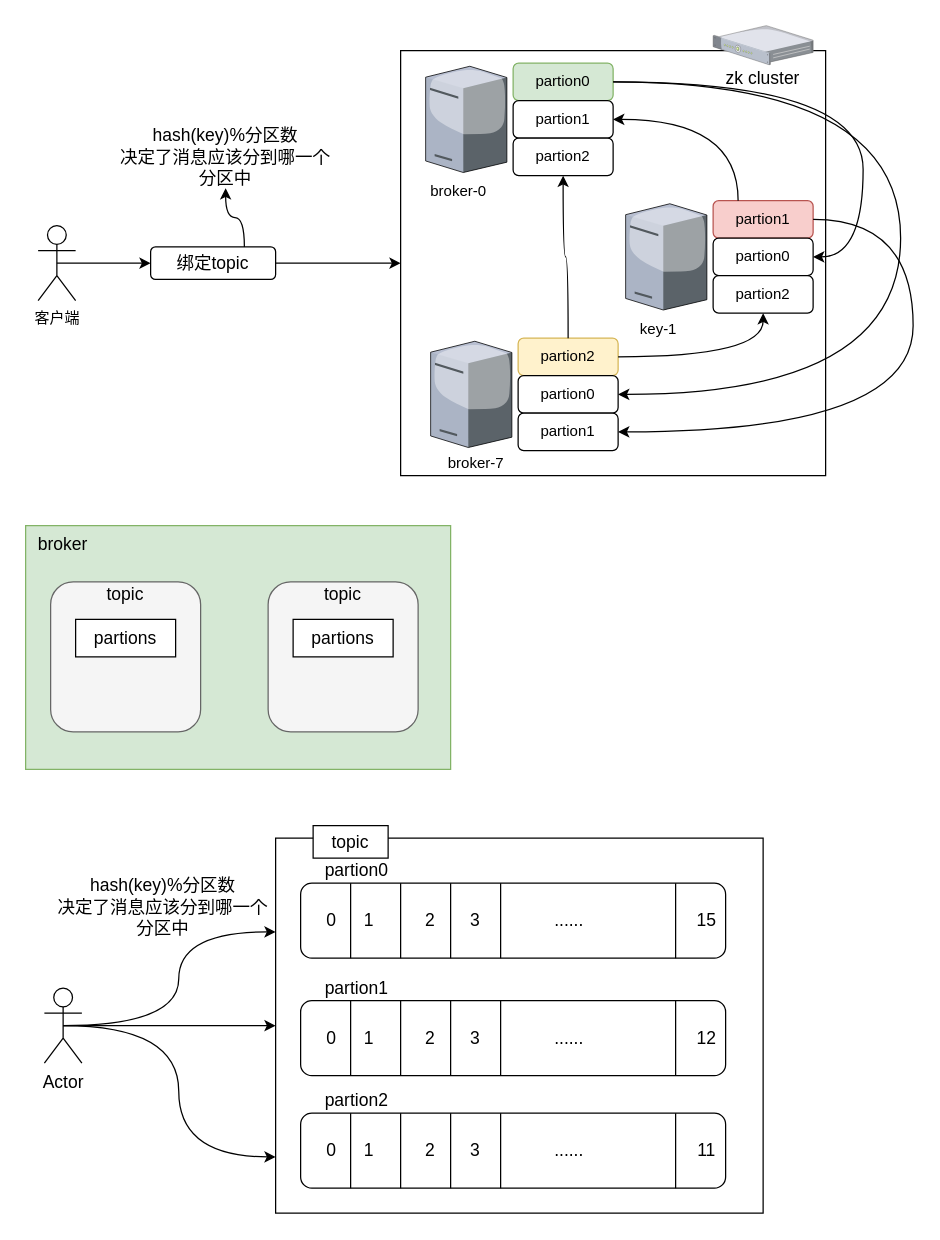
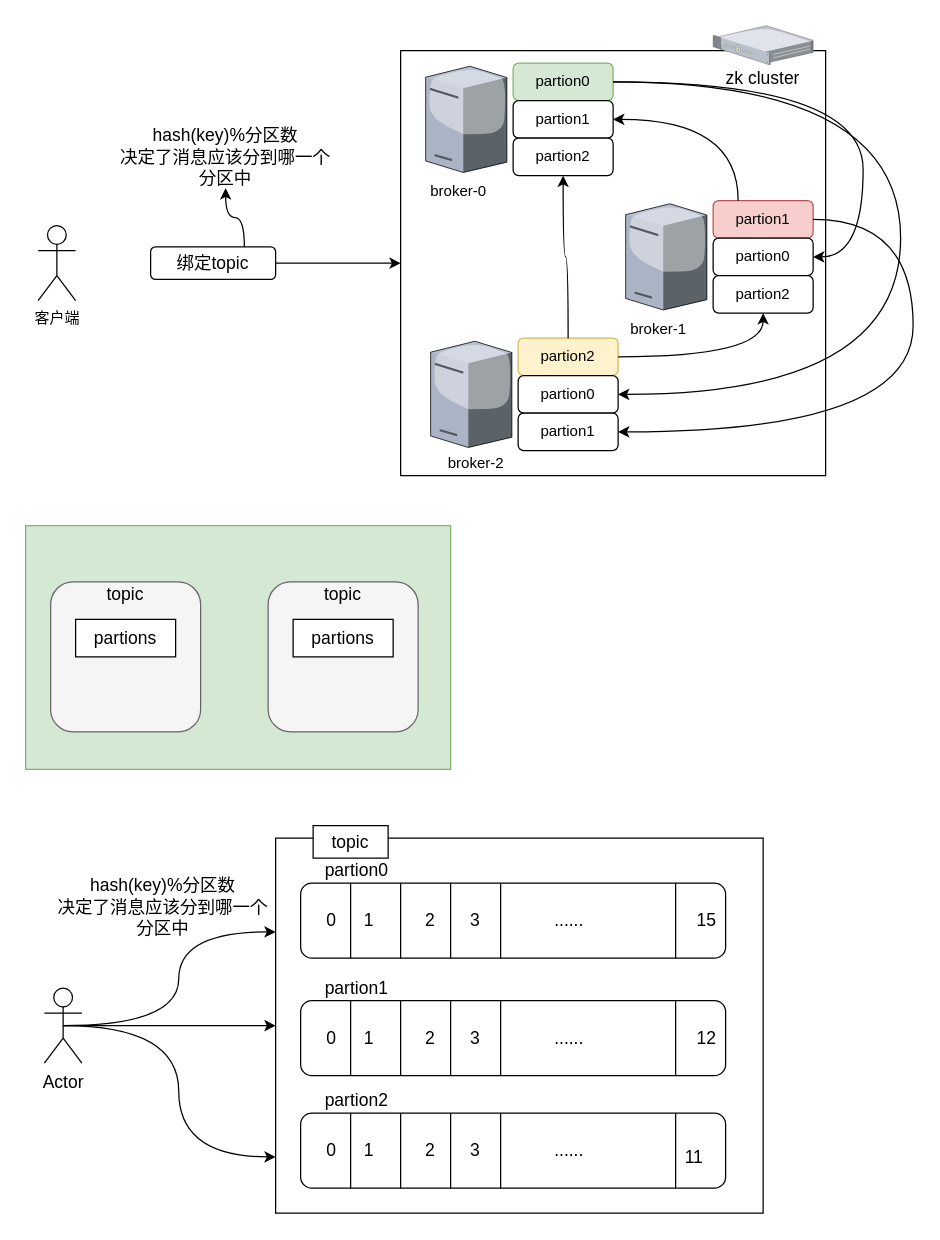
edge "客户端" -> "绑定topic": removed
node "key-1": label "key-1" -> "broker-1"
node "broker-7": label "broker-7" -> "broker-2"
node "broker": removed
node "11": moved (707, 1151) -> (694, 1157)
